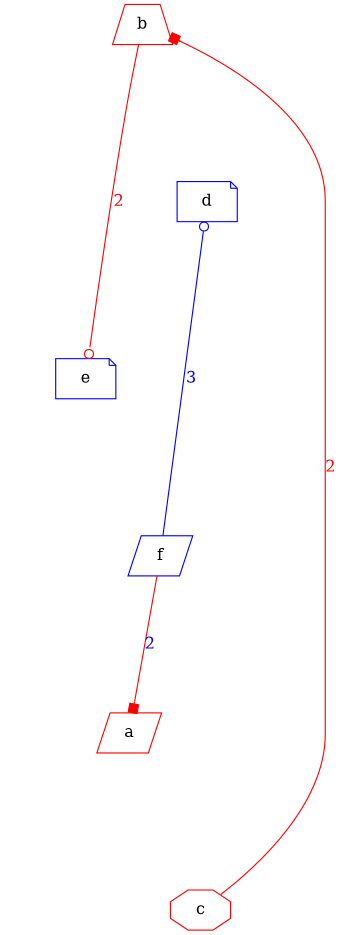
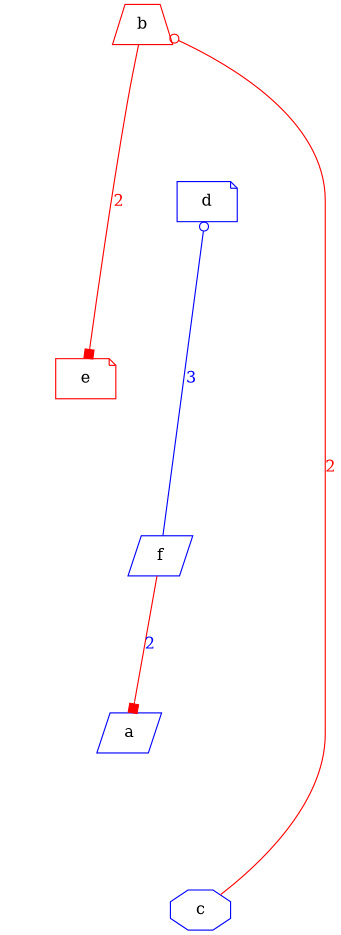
edge "b" -> "e": arrowhead odot -> box
node "e": color blue -> red
edge "c" -> "b": arrowhead box -> odot
node "a": color red -> blue
node "c": color red -> blue
